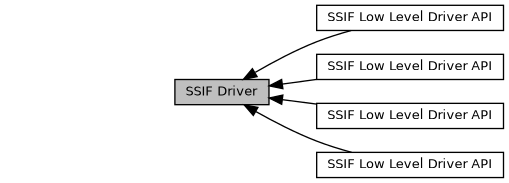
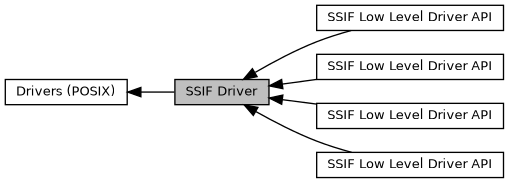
node "Drivers (POSIX)": added
